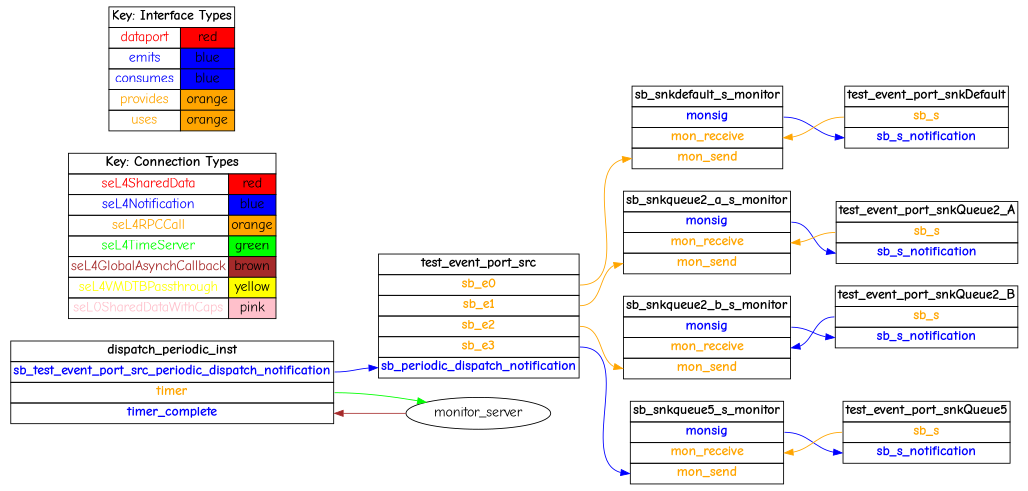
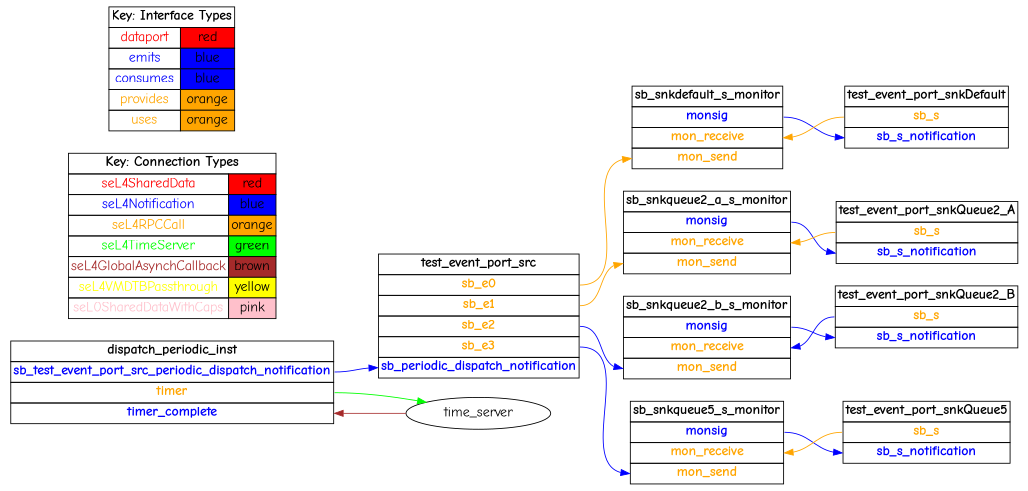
edge "test_event_port_src" -> "sb_snkqueue2_b_s_monitor": color orange -> blue
node "monitor_server": label "monitor_server" -> "time_server"
